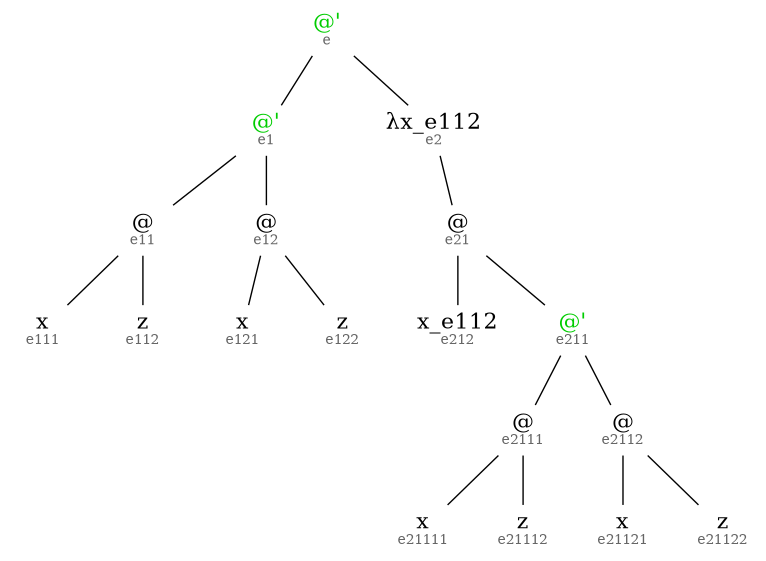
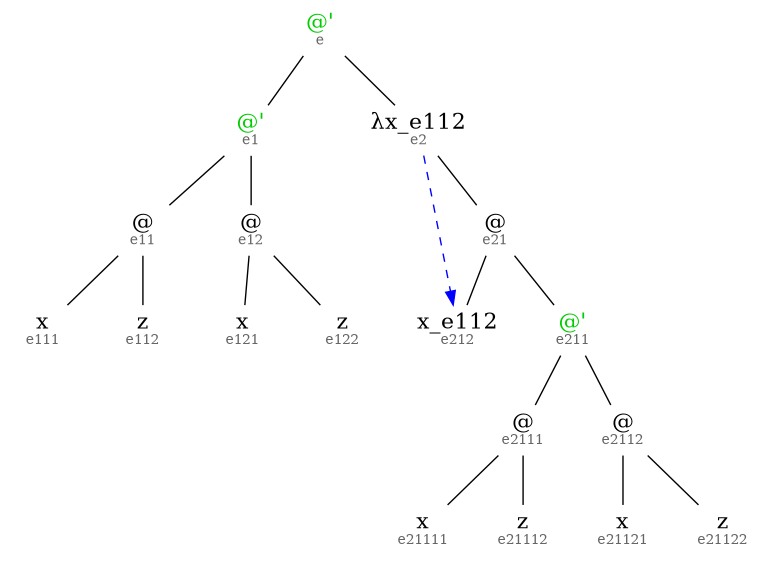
edge "λx_e112" -> "x_e112": added
